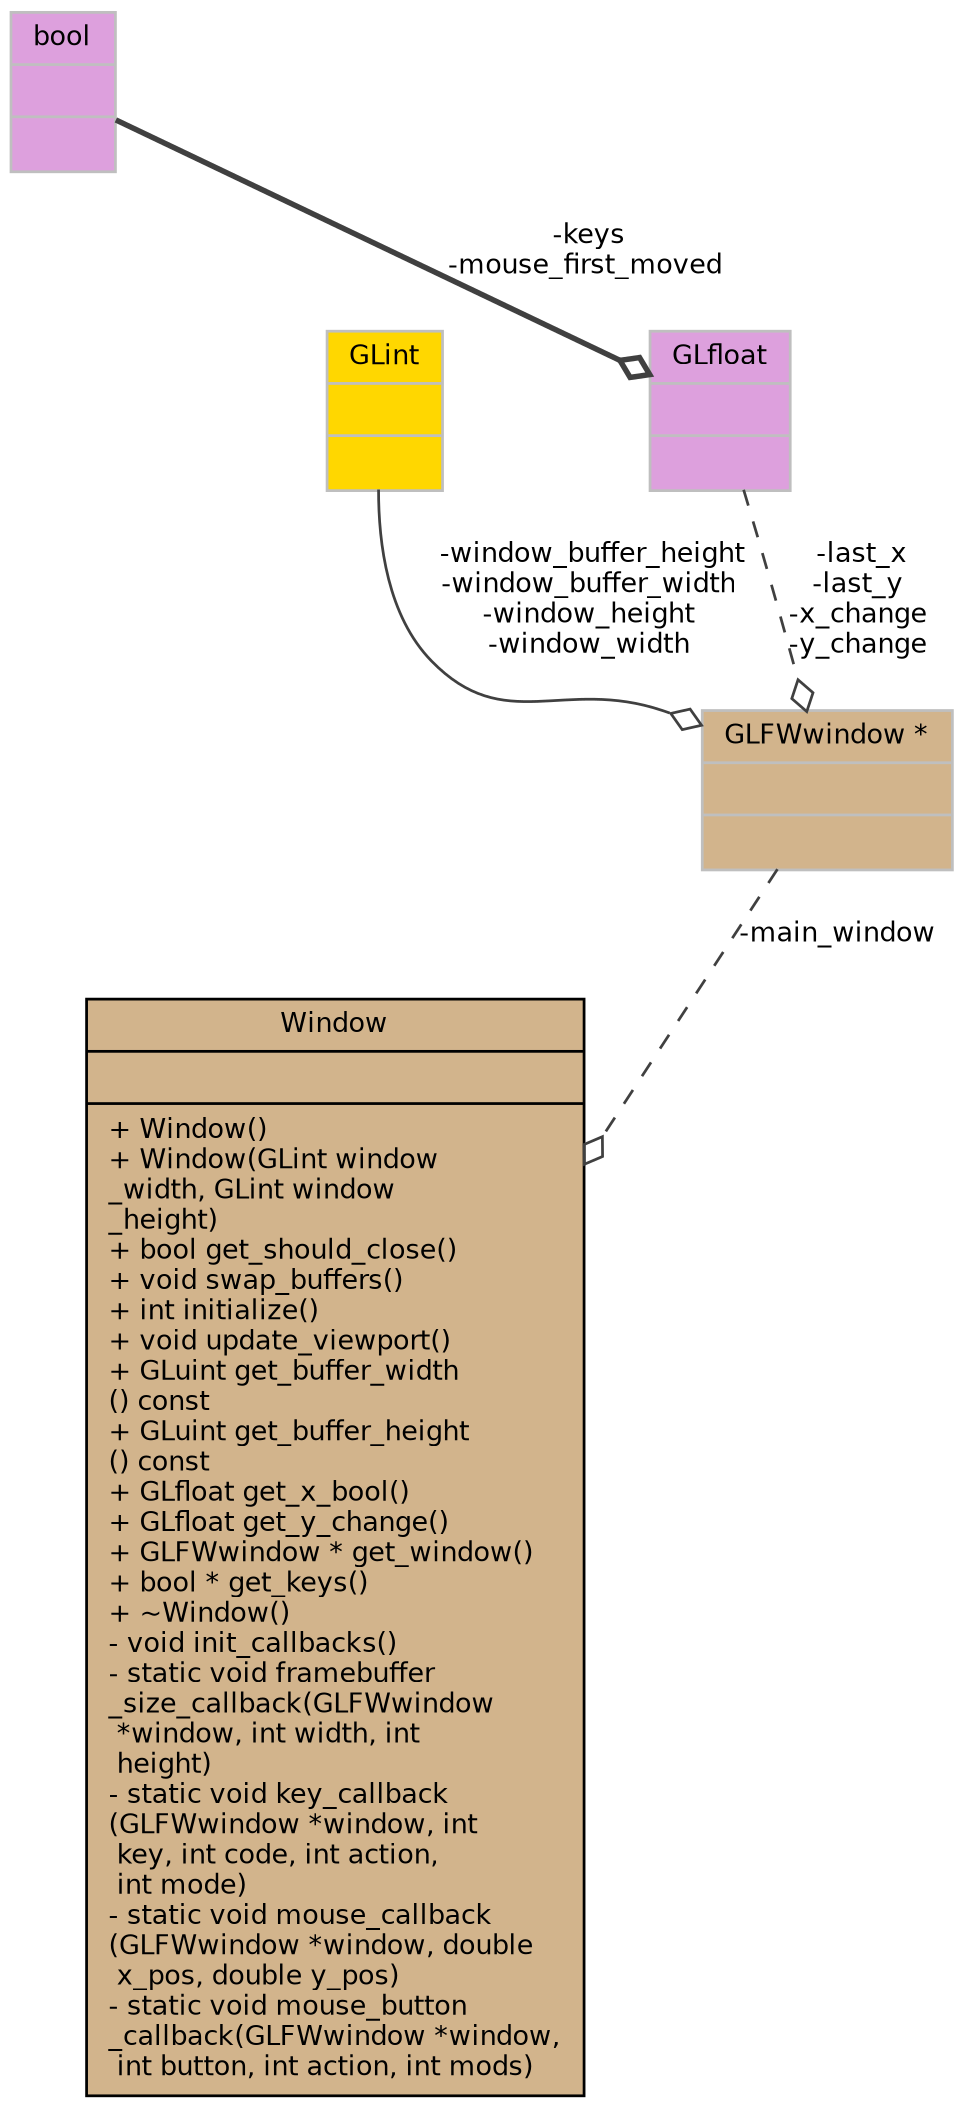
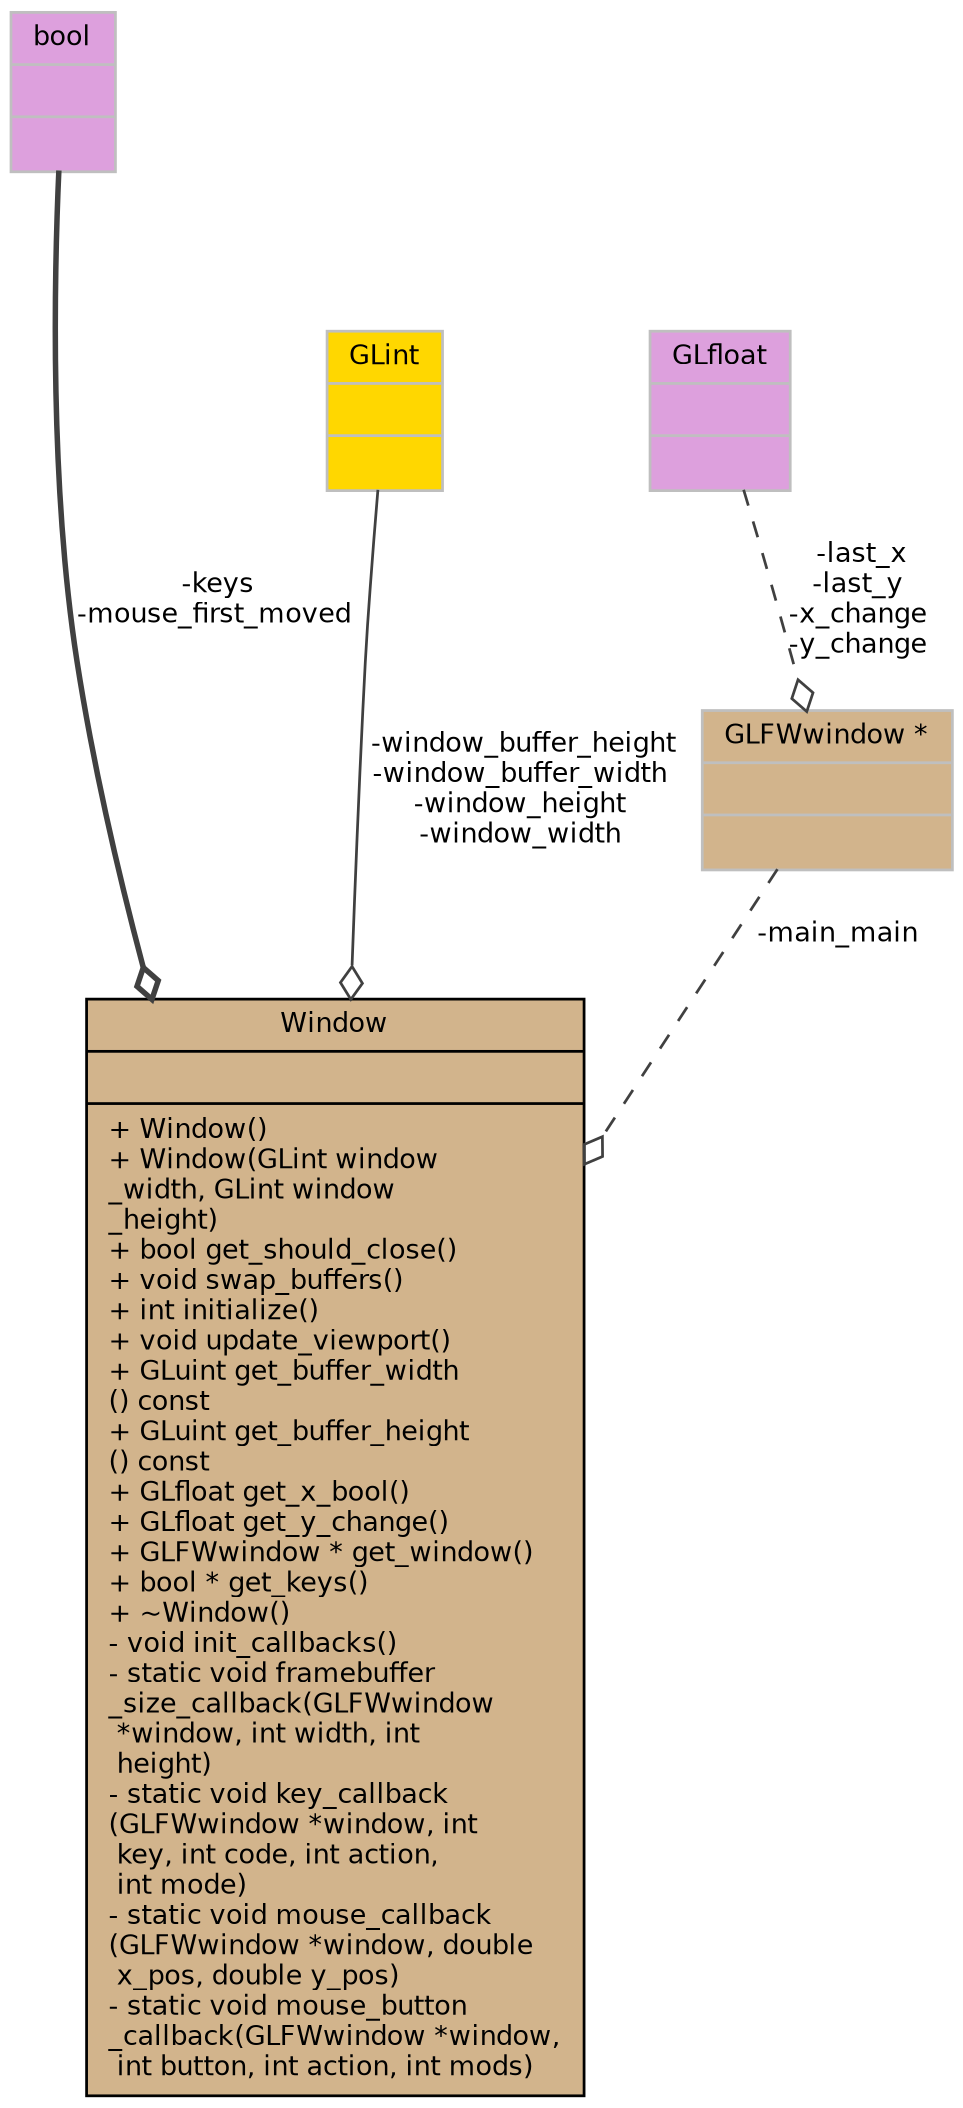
edge "bool" -> "GLfloat": now "bool" -> "Window"
edge "GLint" -> "GLFWwindow *": now "GLint" -> "Window"
edge "GLFWwindow *" -> "Window": label " -main_window" -> " -main_main"
